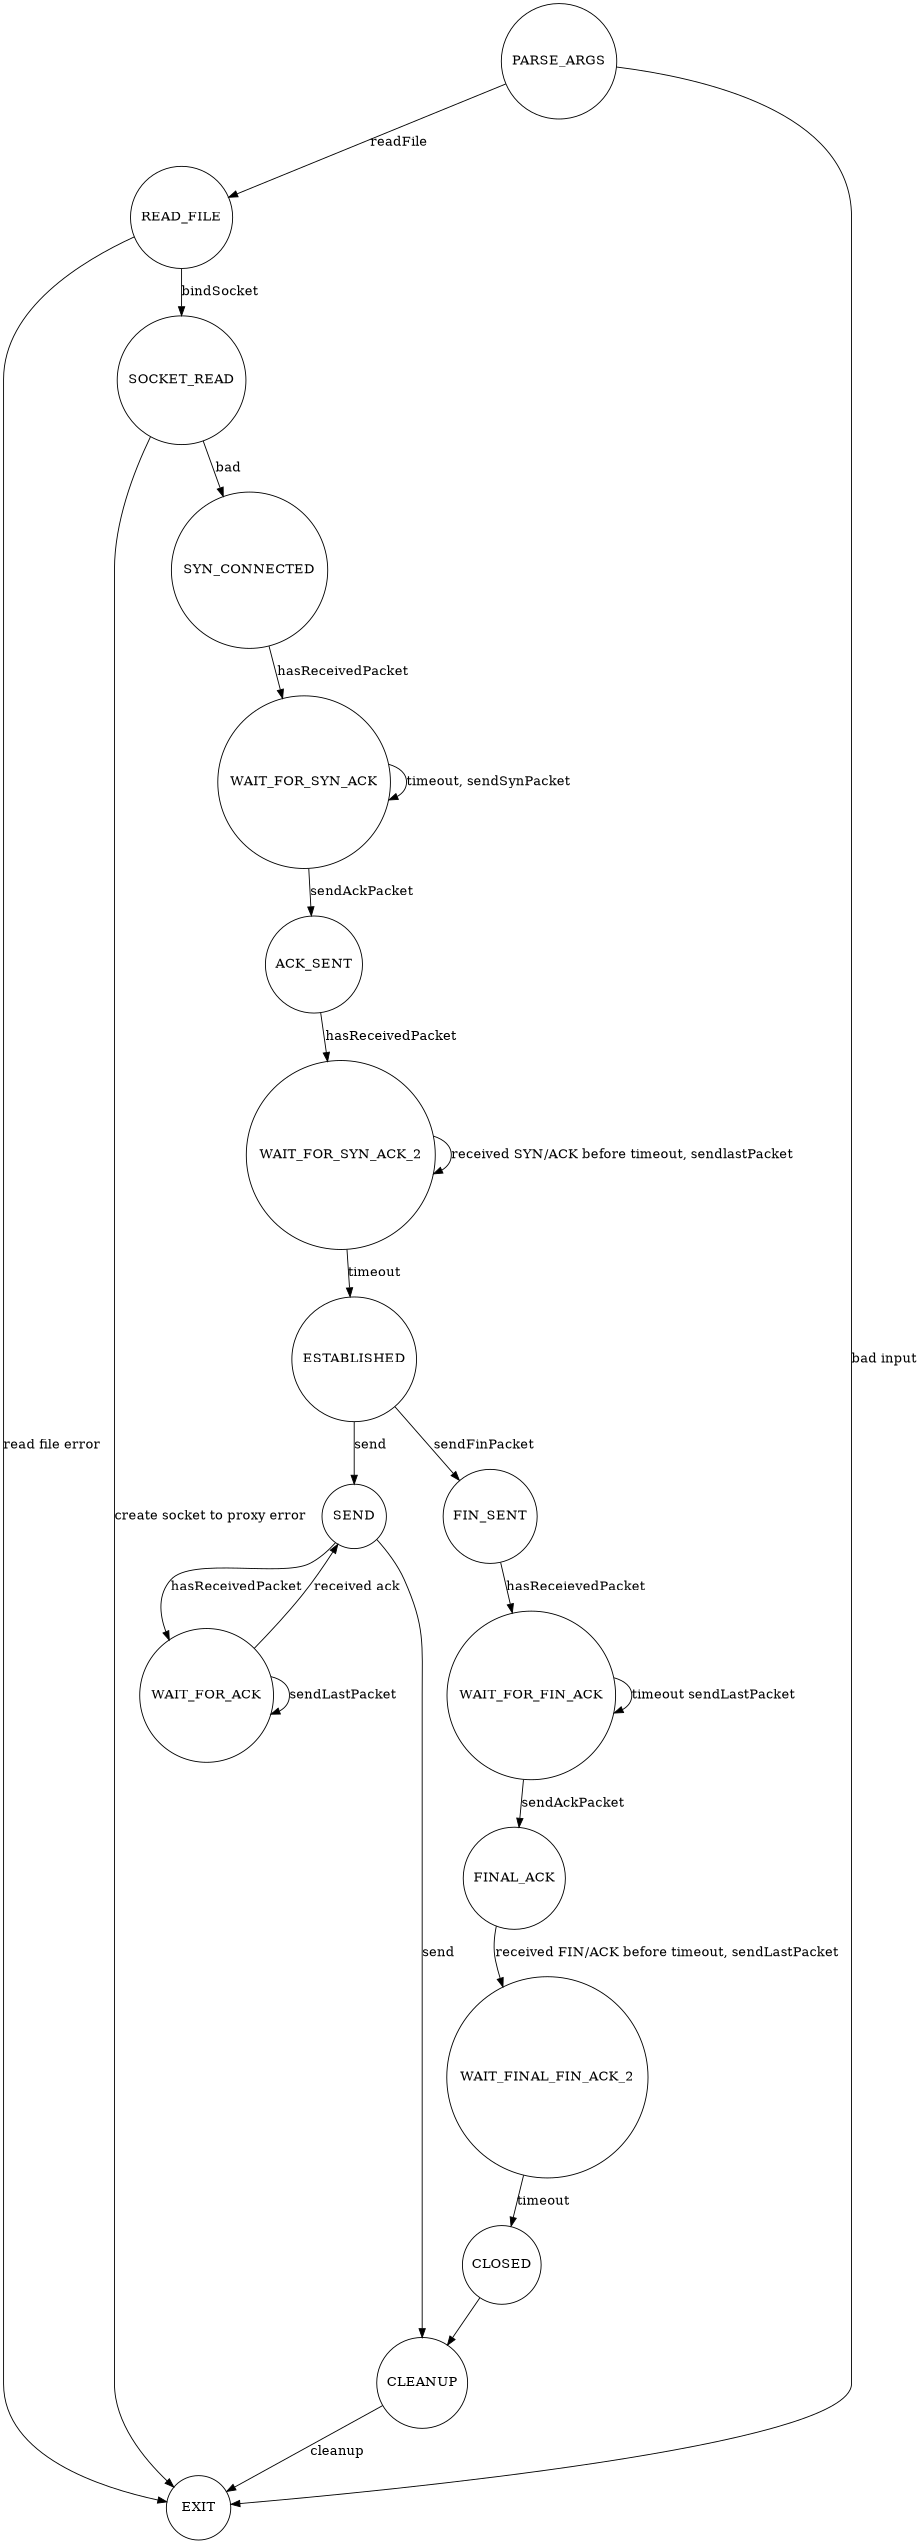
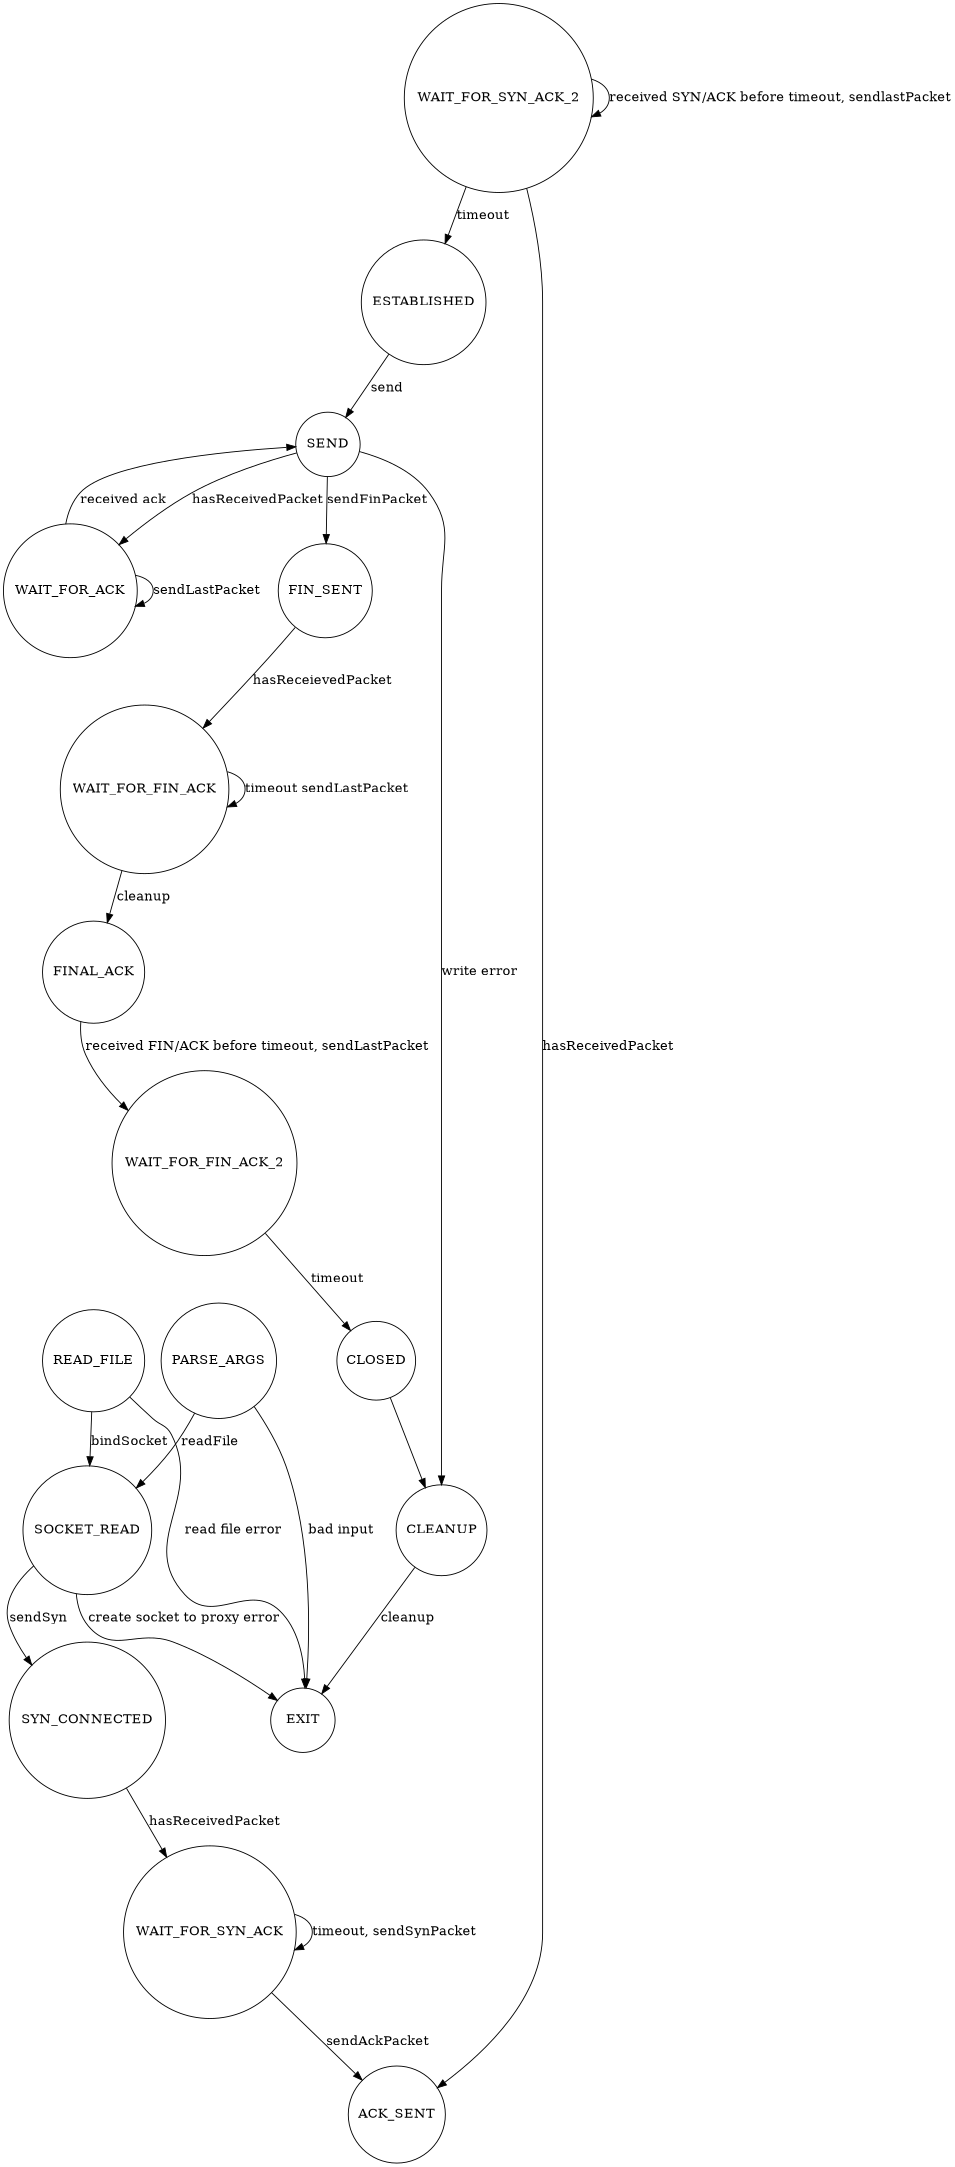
edge "PARSE_ARGS" -> "READ_FILE": now "PARSE_ARGS" -> "SOCKET_READ"
edge "SOCKET_READ" -> "SYN_CONNECTED": label "bad" -> "sendSyn"
edge "ACK_SENT" -> "WAIT_FOR_SYN_ACK_2": reversed
edge "ESTABLISHED" -> "FIN_SENT": now "SEND" -> "FIN_SENT"
edge "WAIT_FOR_FIN_ACK" -> "FINAL_ACK": label "sendAckPacket" -> "cleanup"
edge "SEND" -> "CLEANUP": label "send" -> "write error"
node "WAIT_FINAL_FIN_ACK_2": label "WAIT_FINAL_FIN_ACK_2" -> "WAIT_FOR_FIN_ACK_2"
